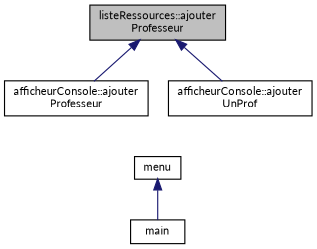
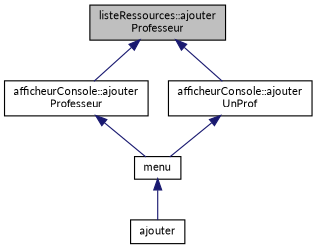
edge "menu" -> "afficheurConsole::ajouter Professeur": added
edge "menu" -> "afficheurConsole::ajouter UnProf": added
node "main": label "main" -> "ajouter"
